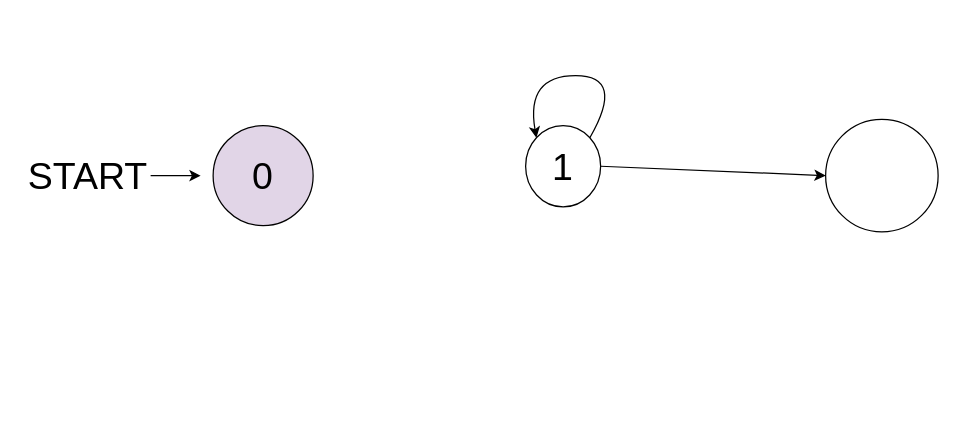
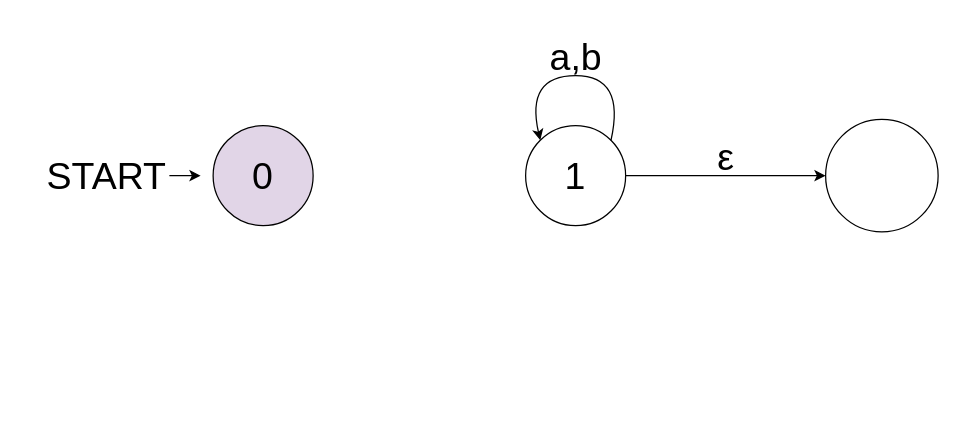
node "a,b": added
node "ε": added
node "1": size 75x81 -> 100x100
node "START": moved (88, 176) -> (107, 176)
